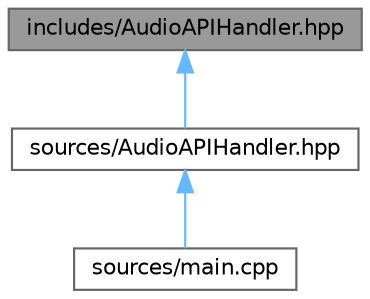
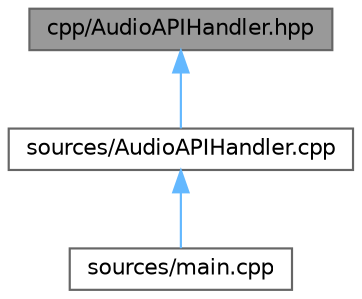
node "includes/AudioAPIHandler.hpp": label "includes/AudioAPIHandler.hpp" -> "cpp/AudioAPIHandler.hpp"
node "sources/AudioAPIHandler.hpp": label "sources/AudioAPIHandler.hpp" -> "sources/AudioAPIHandler.cpp"
